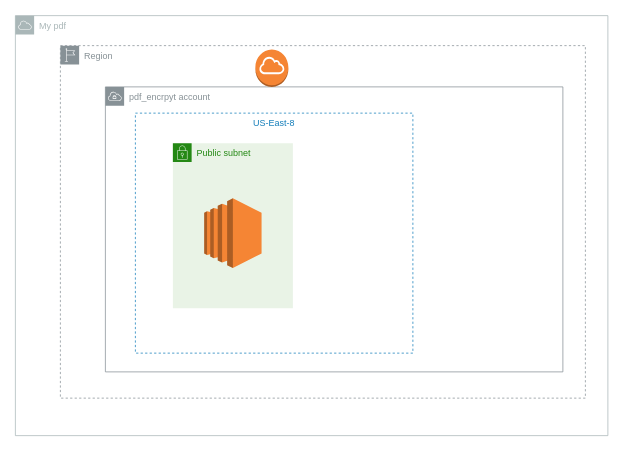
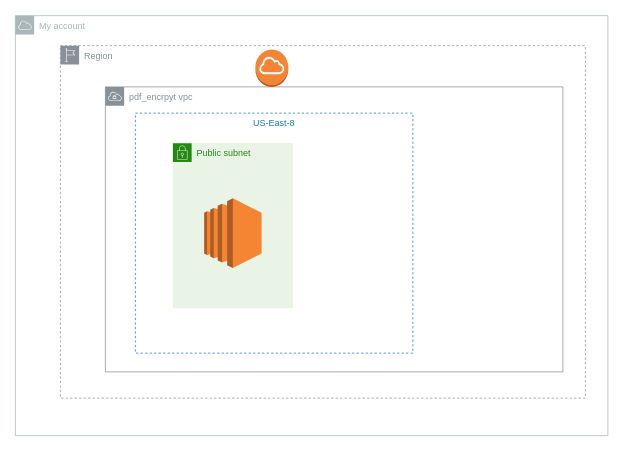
node "My pdf": label "My pdf" -> "My account"
node "pdf_encrpyt account": label "pdf_encrpyt account" -> "pdf_encrpyt vpc"
